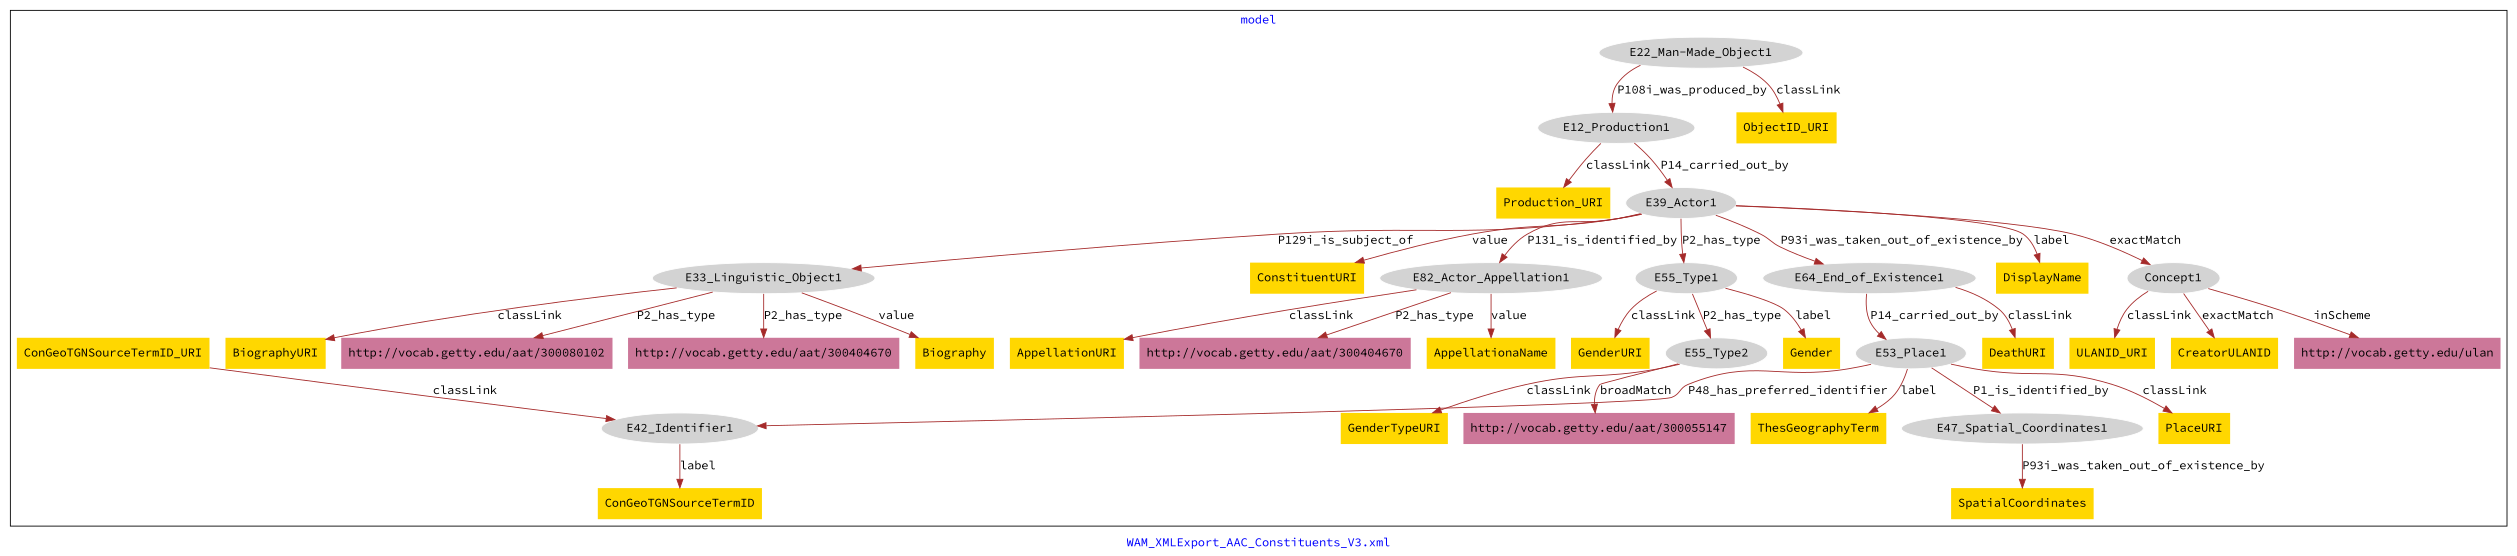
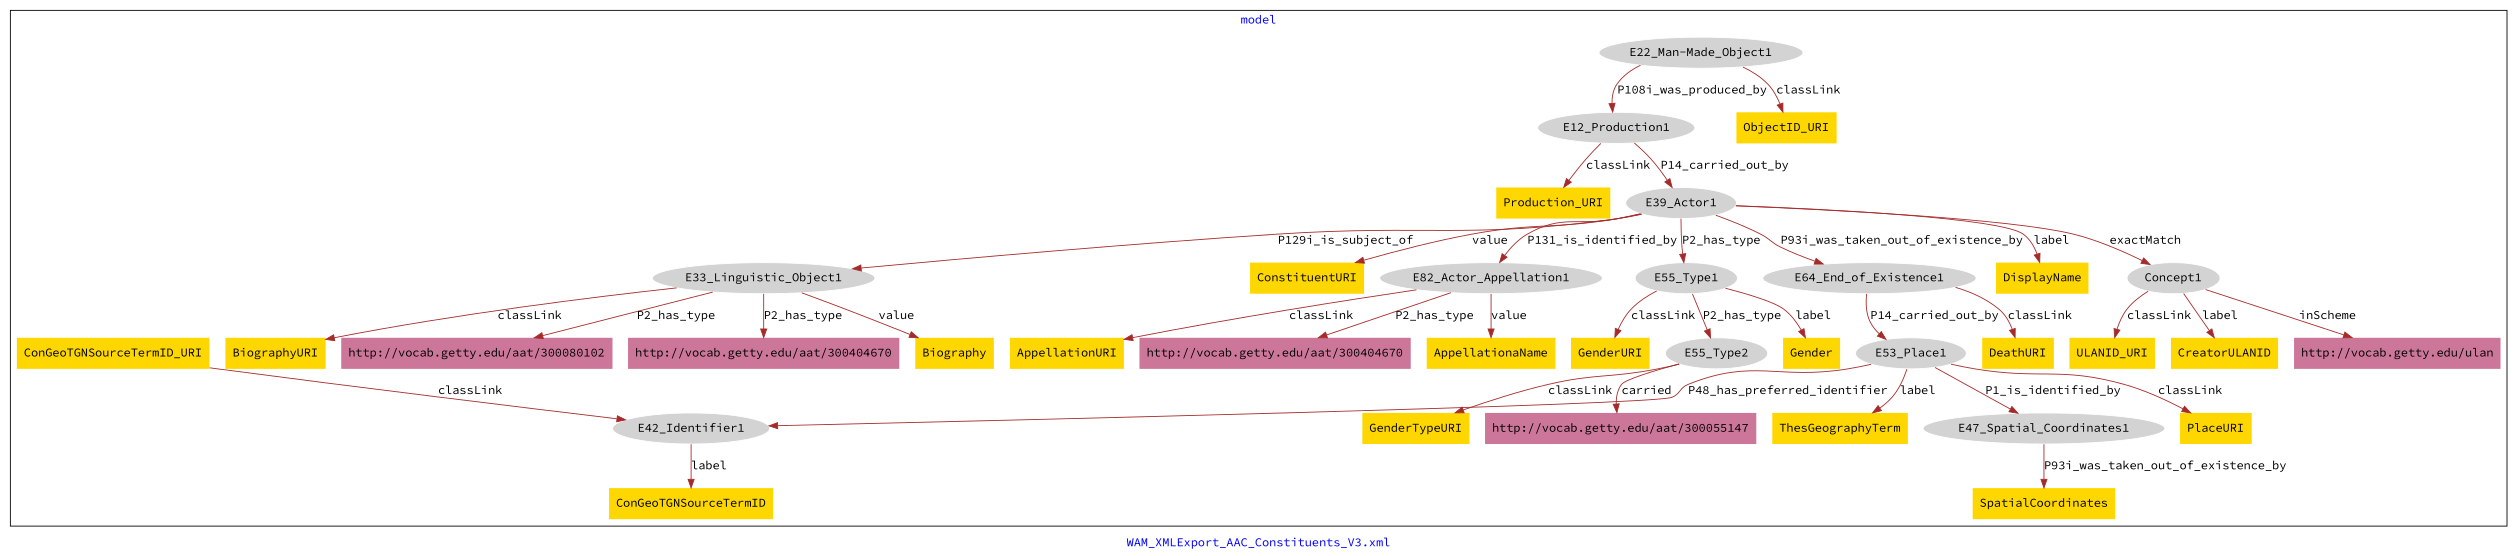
edge "Concept1" -> "CreatorULANID": label "exactMatch" -> "label"
edge "E55_Type2" -> "http://vocab.getty.edu/aat/300055147": label "broadMatch" -> "carried"
